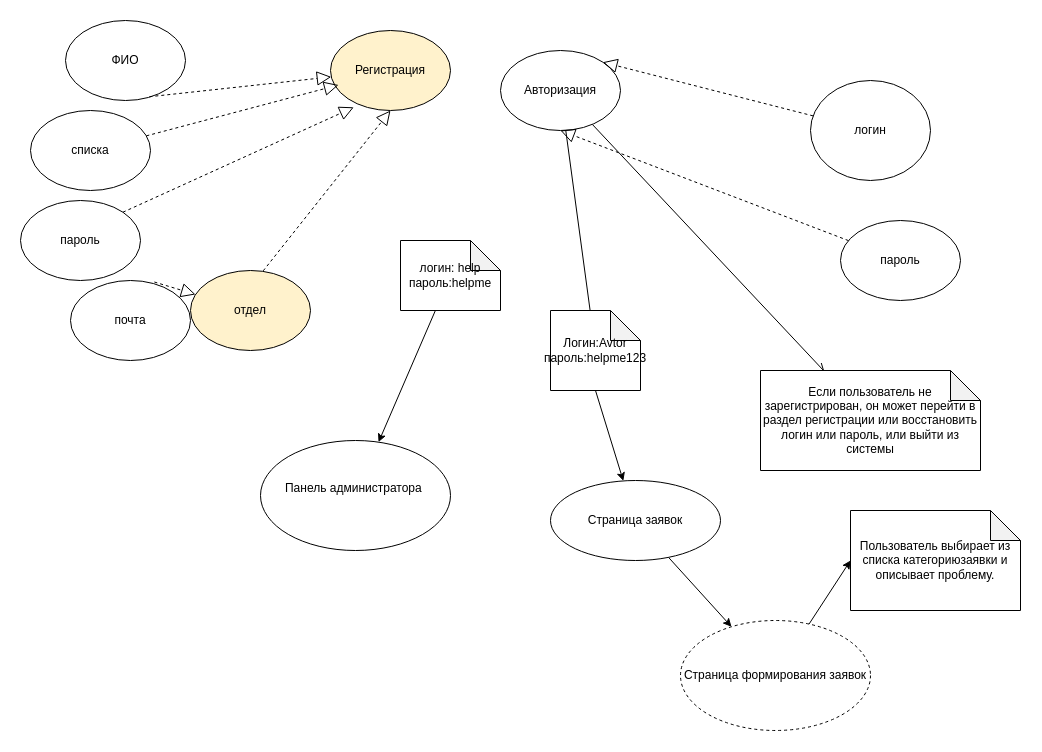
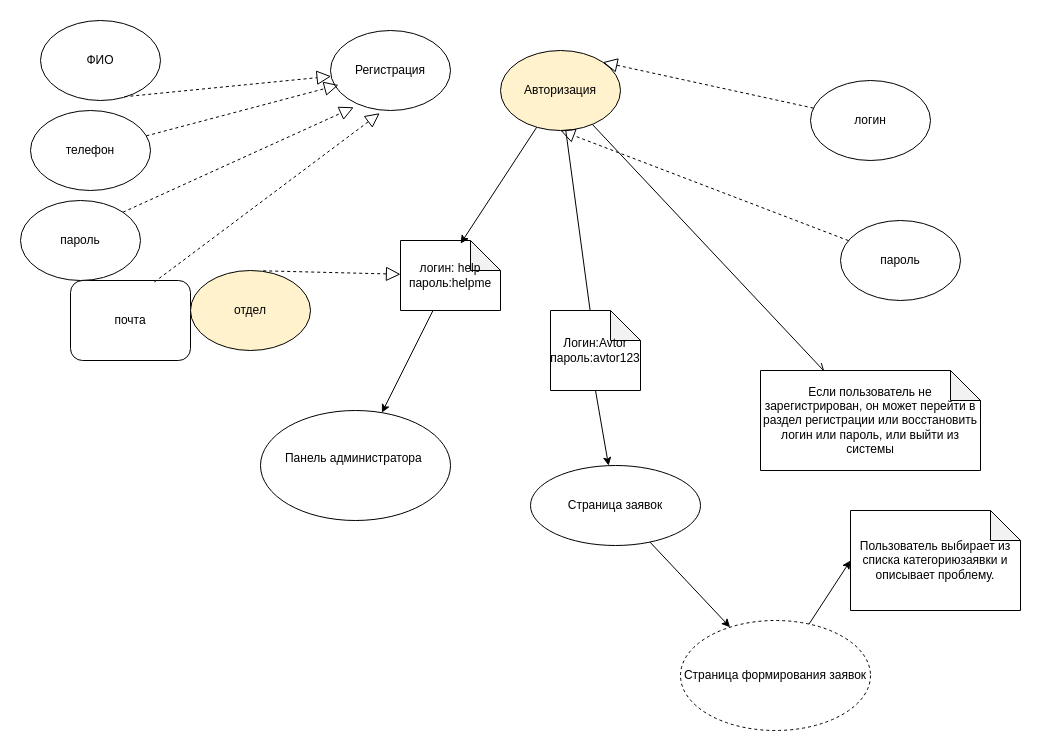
node "ФИО": moved (126, 61) -> (101, 61)
node "Регистрация": fillcolor #fff2cc -> #ffffff
node "Авторизация": fillcolor #ffffff -> #fff2cc
node "логин": size 120x100 -> 120x80
node "списка": label "списка" -> "телефон"
edge "Авторизация" -> "логин: help пароль:helpme": added
edge "отдел" -> "Регистрация": now "отдел" -> "логин: help пароль:helpme"
edge "почта" -> "отдел": now "почта" -> "Регистрация"
node "почта": shape ellipse -> rounded rectangle
node "Логин:Avtor пароль:helpme123": label "Логин:Avtor пароль:helpme123" -> "Логин:Avtor пароль:avtor123"
node "Панель администратора": moved (356, 496) -> (356, 466)
node "Страница заявок": moved (636, 521) -> (616, 506)
